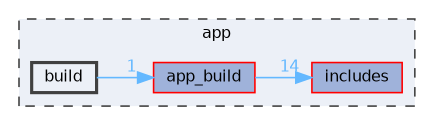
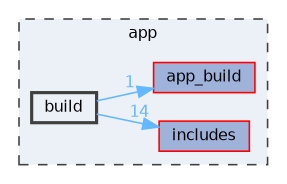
edge "app_build" -> "includes": now "build" -> "includes"
